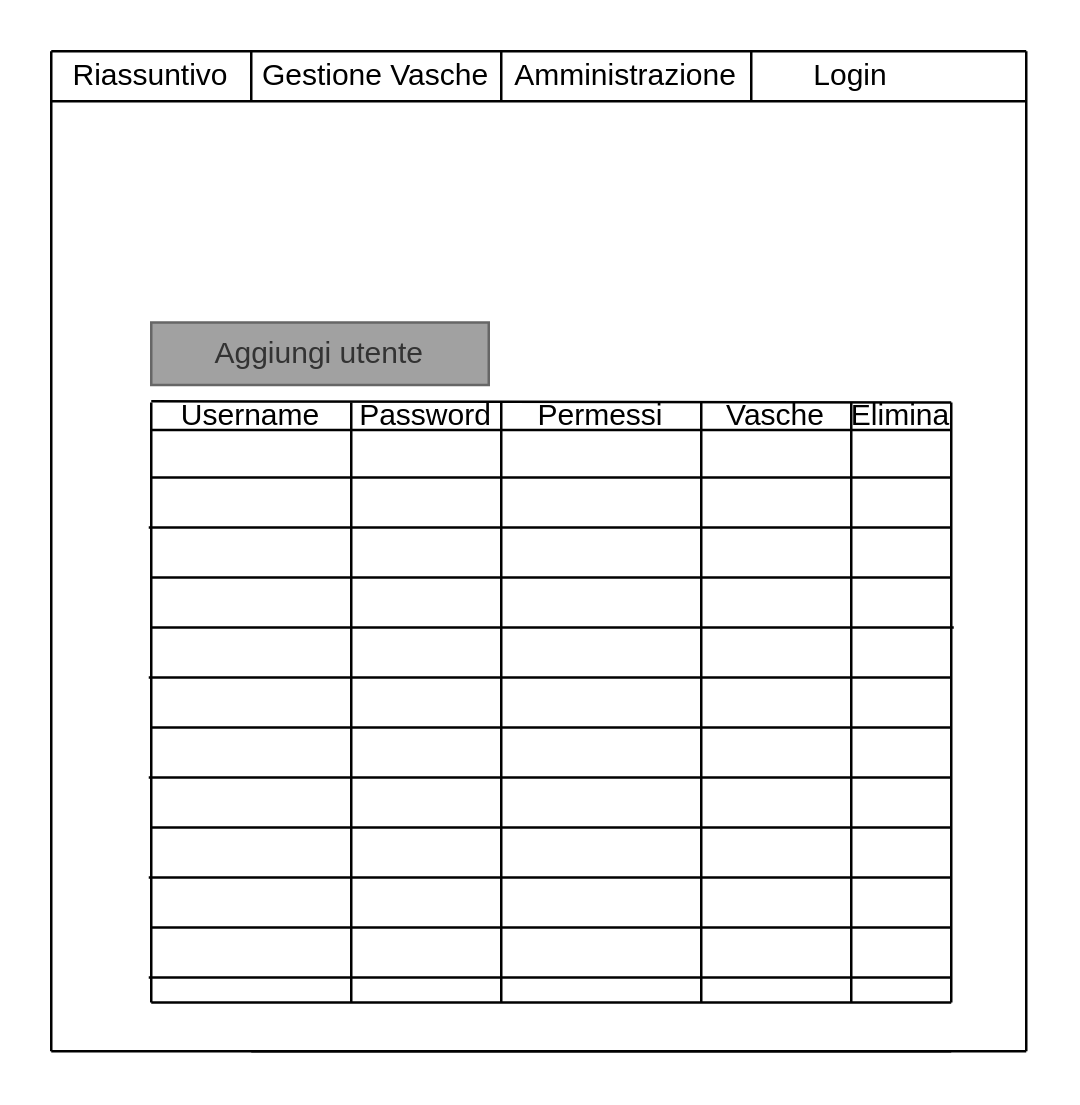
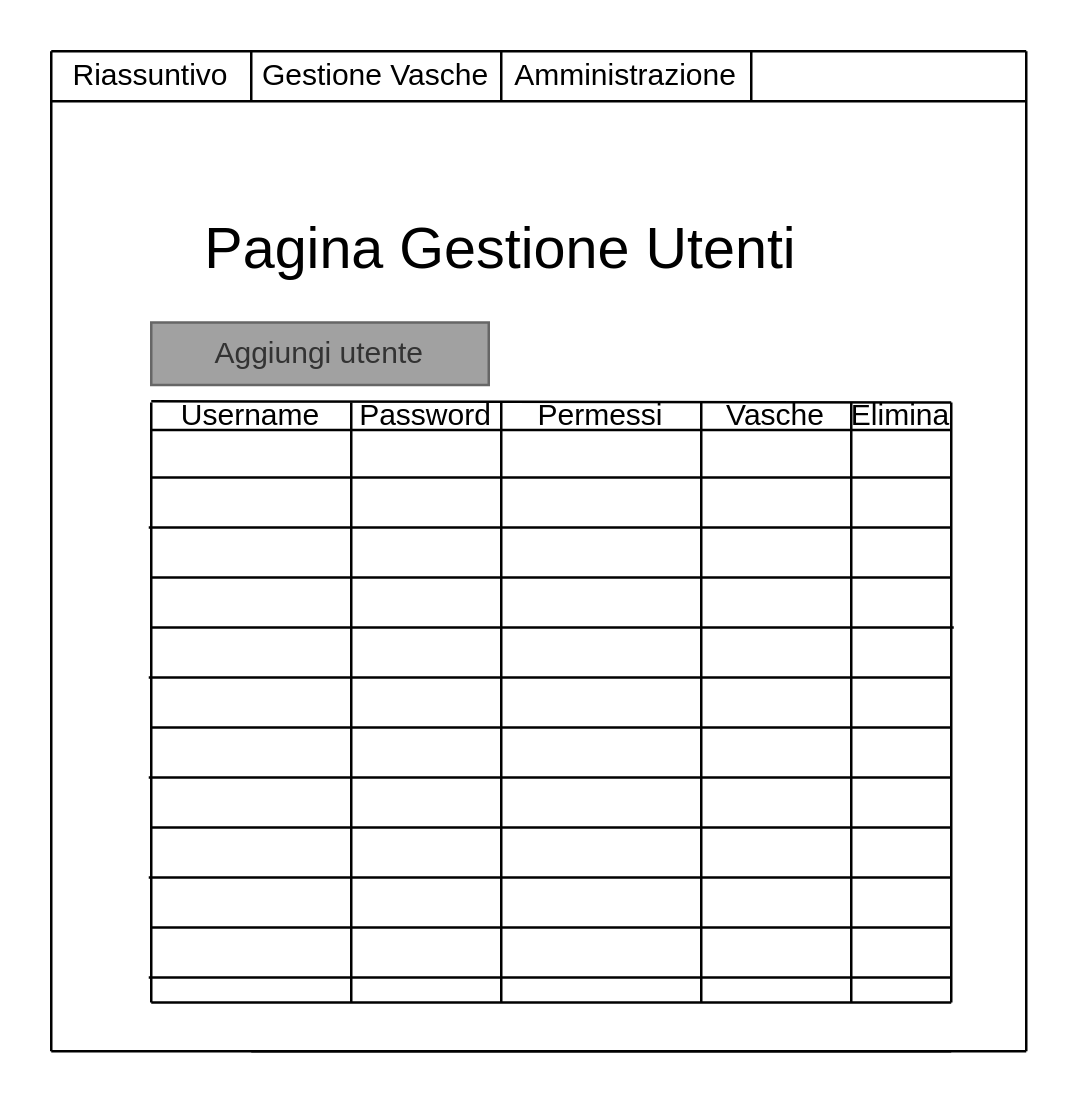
node "Login": removed
node "Pagina Gestione Utenti": added
